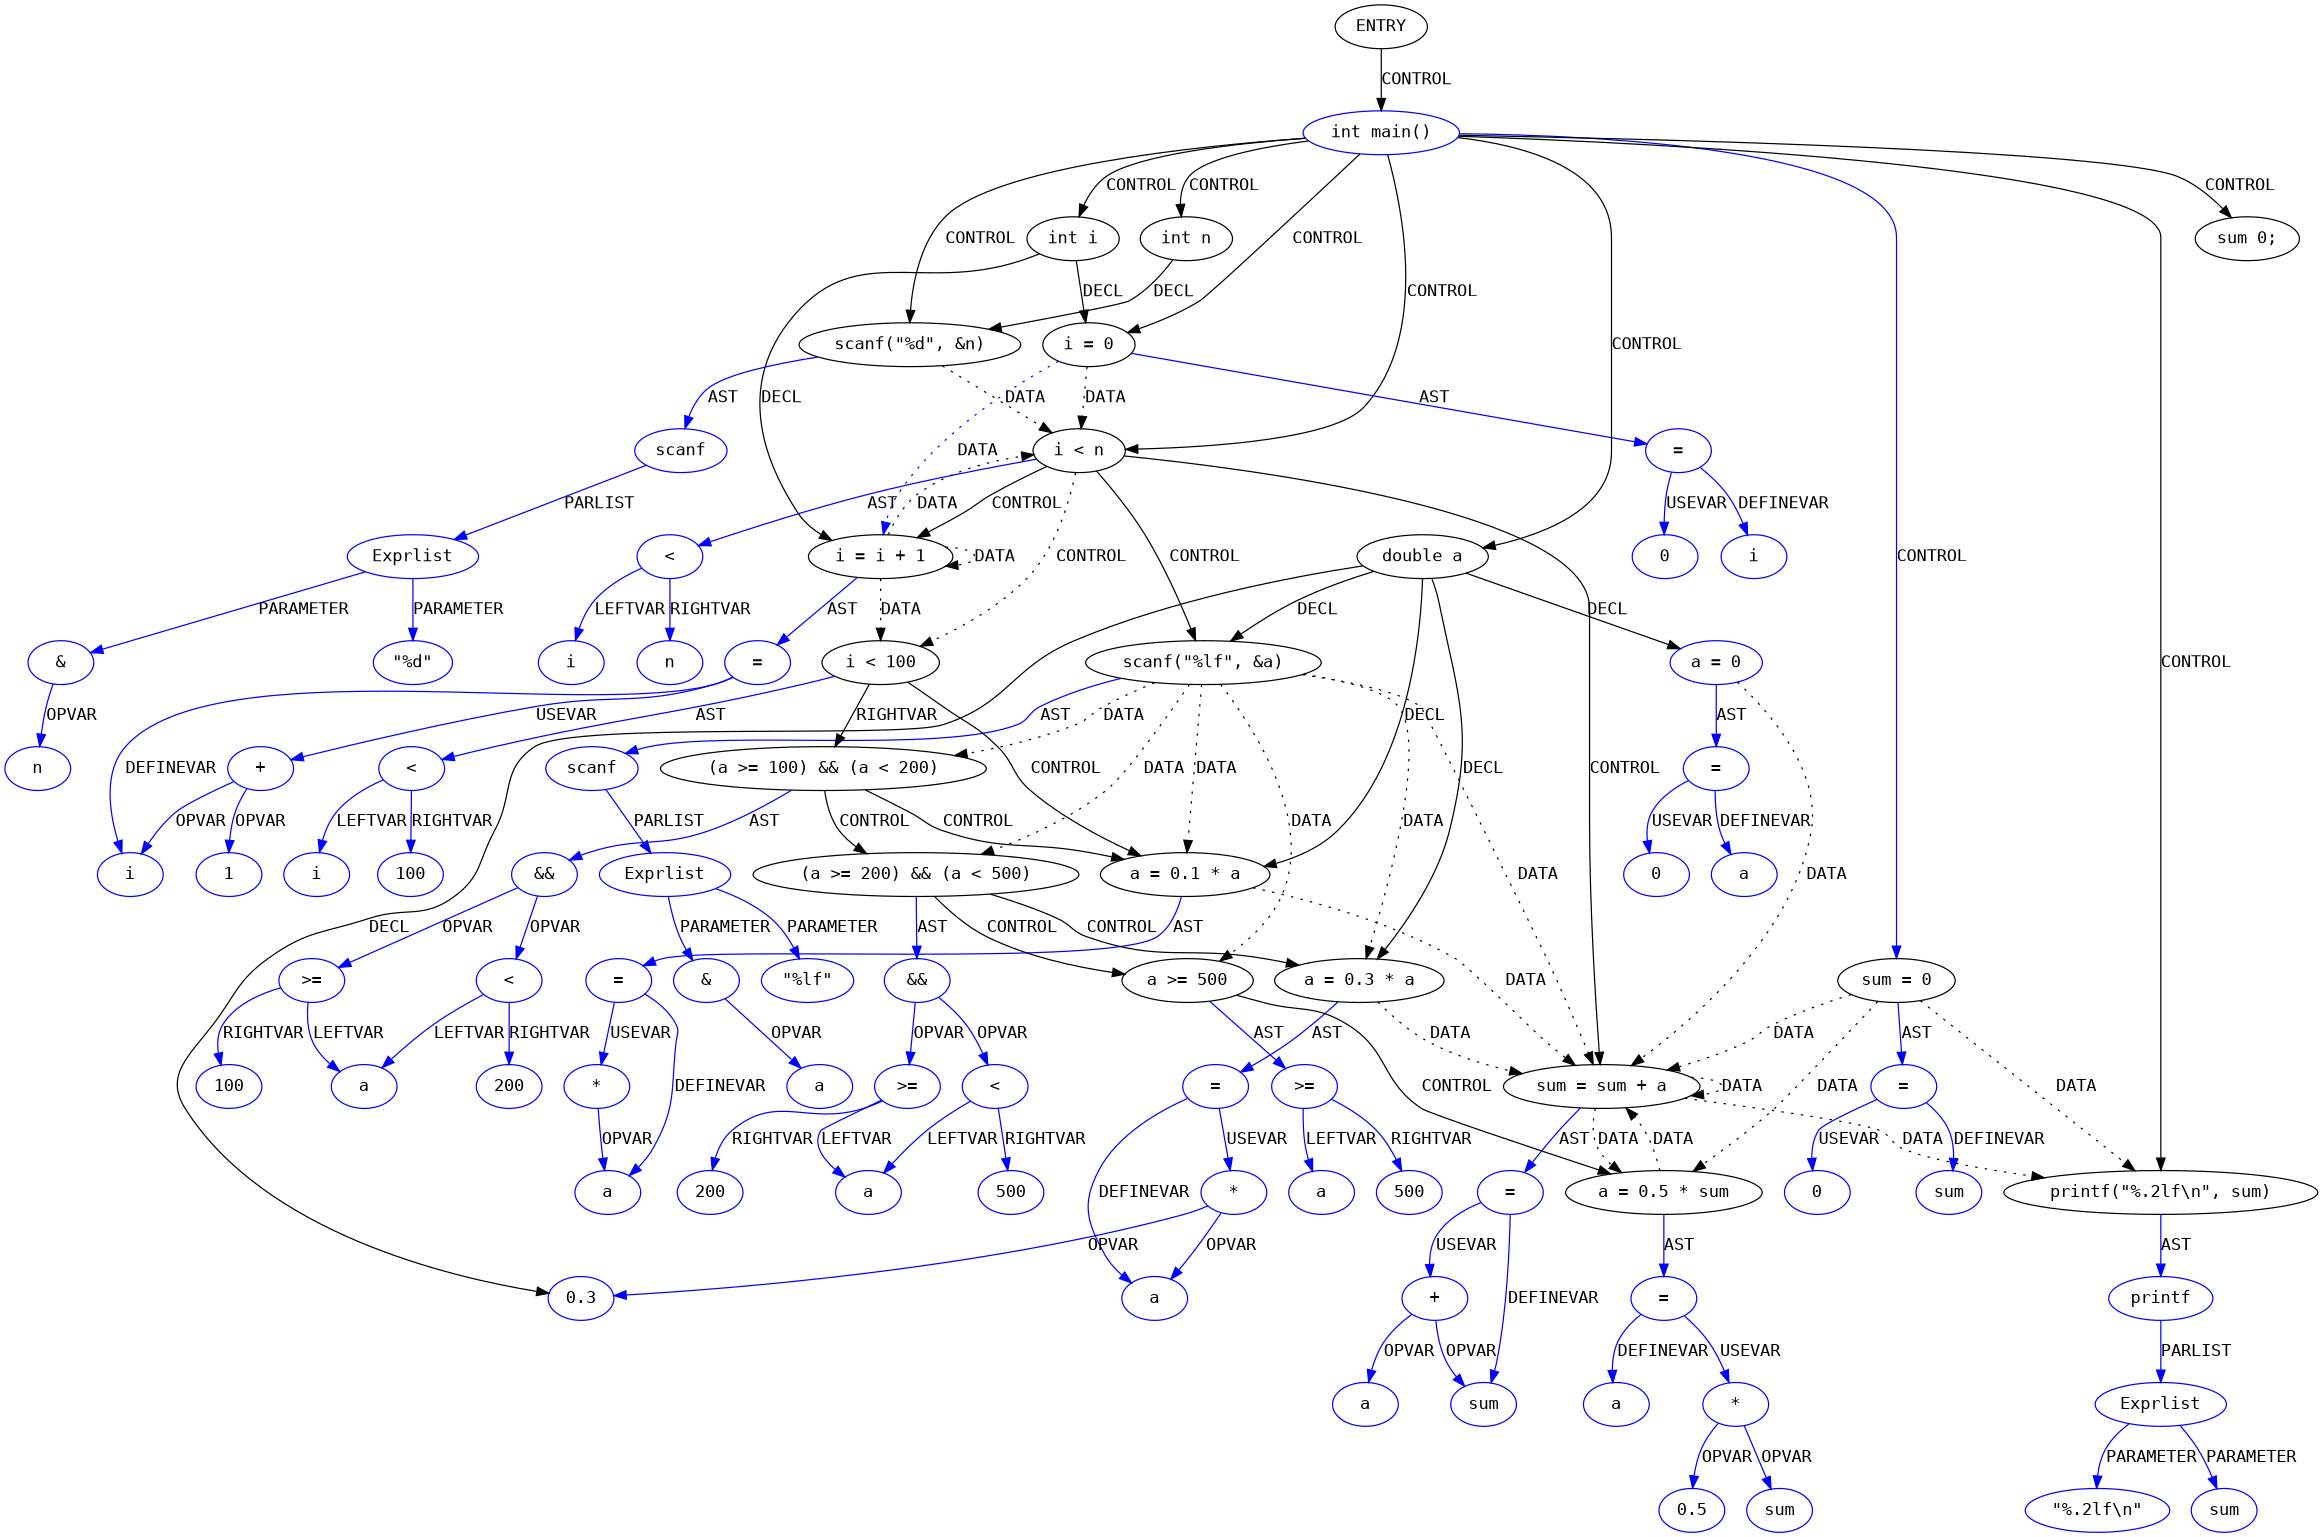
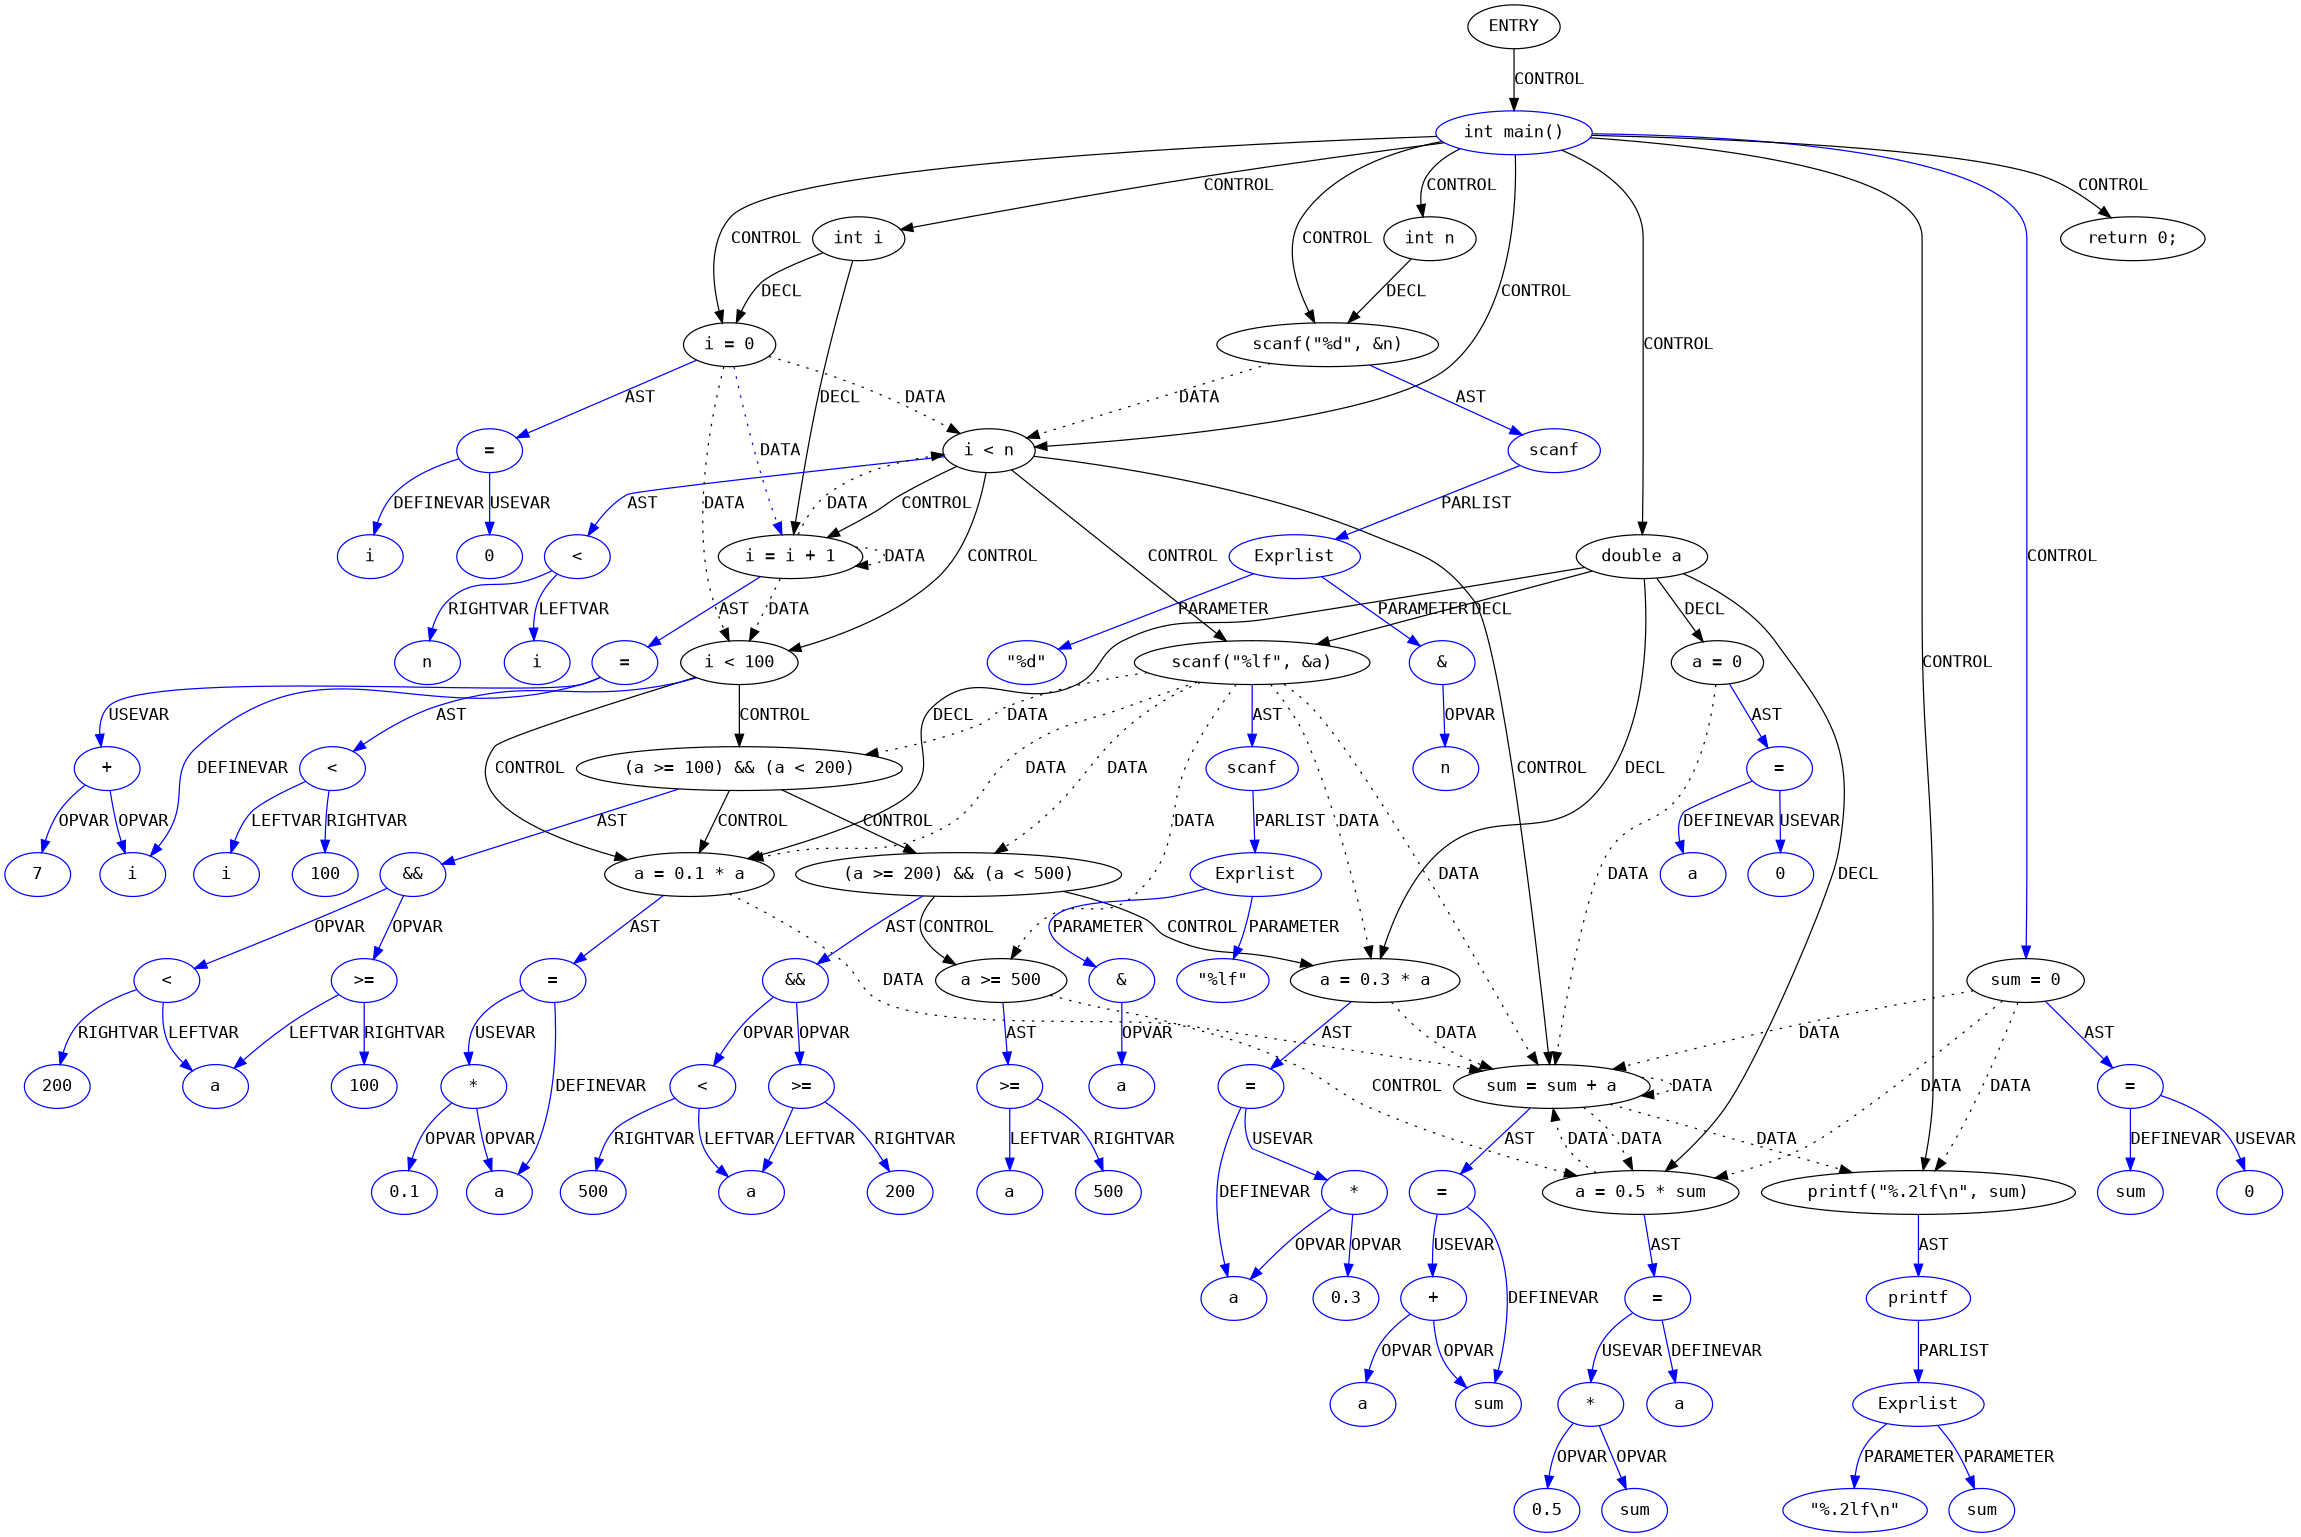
node "sum 0;": label "sum 0;" -> "return 0;"
edge "i = 0" -> "i < 100": added, label "DATA"
edge "i < n" -> "i < 100": style dotted -> solid
node "a = 0": color blue -> black
edge "i < 100" -> "(a >= 100) && (a < 200)": label "RIGHTVAR" -> "CONTROL"
edge "double a" -> "0.3": now "double a" -> "a = 0.5 * sum"
node "1": label "1" -> "7"
edge "a >= 500" -> "a = 0.5 * sum": style solid -> dotted
node "0.1": added
